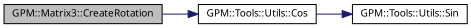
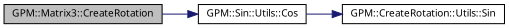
node "GPM::Tools::Utils::Cos": label "GPM::Tools::Utils::Cos" -> "GPM::Sin::Utils::Cos"
node "GPM::Tools::Utils::Sin": label "GPM::Tools::Utils::Sin" -> "GPM::CreateRotation::Utils::Sin"
